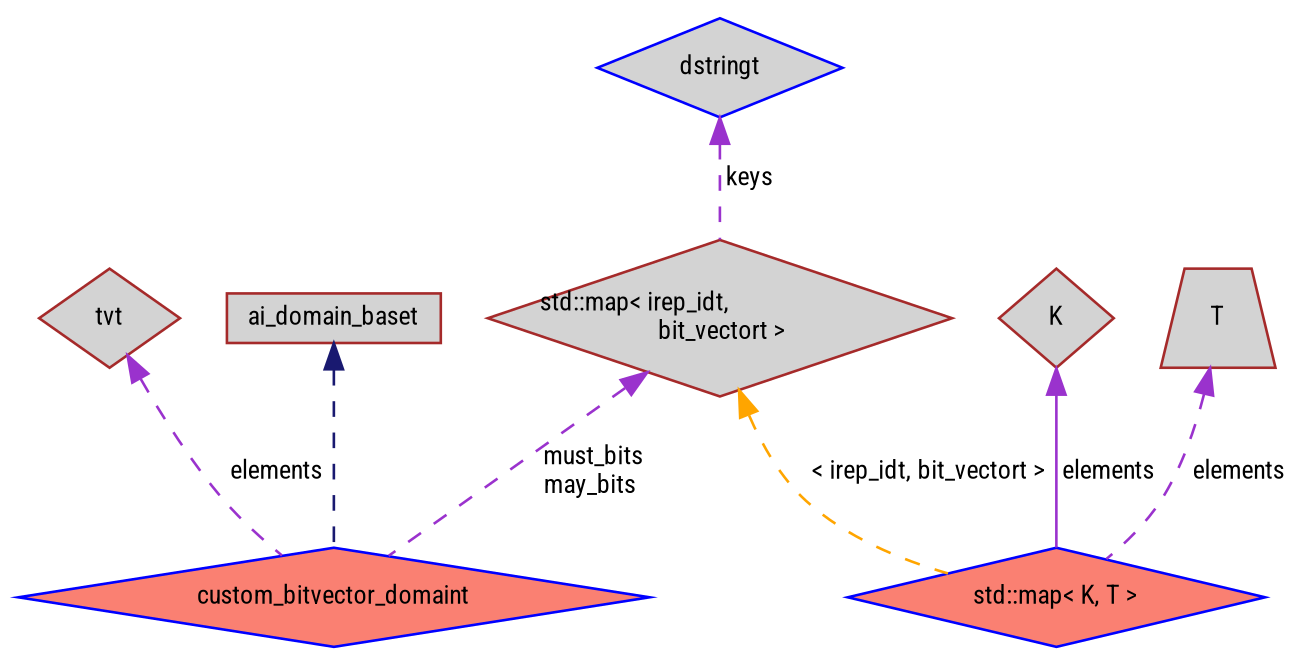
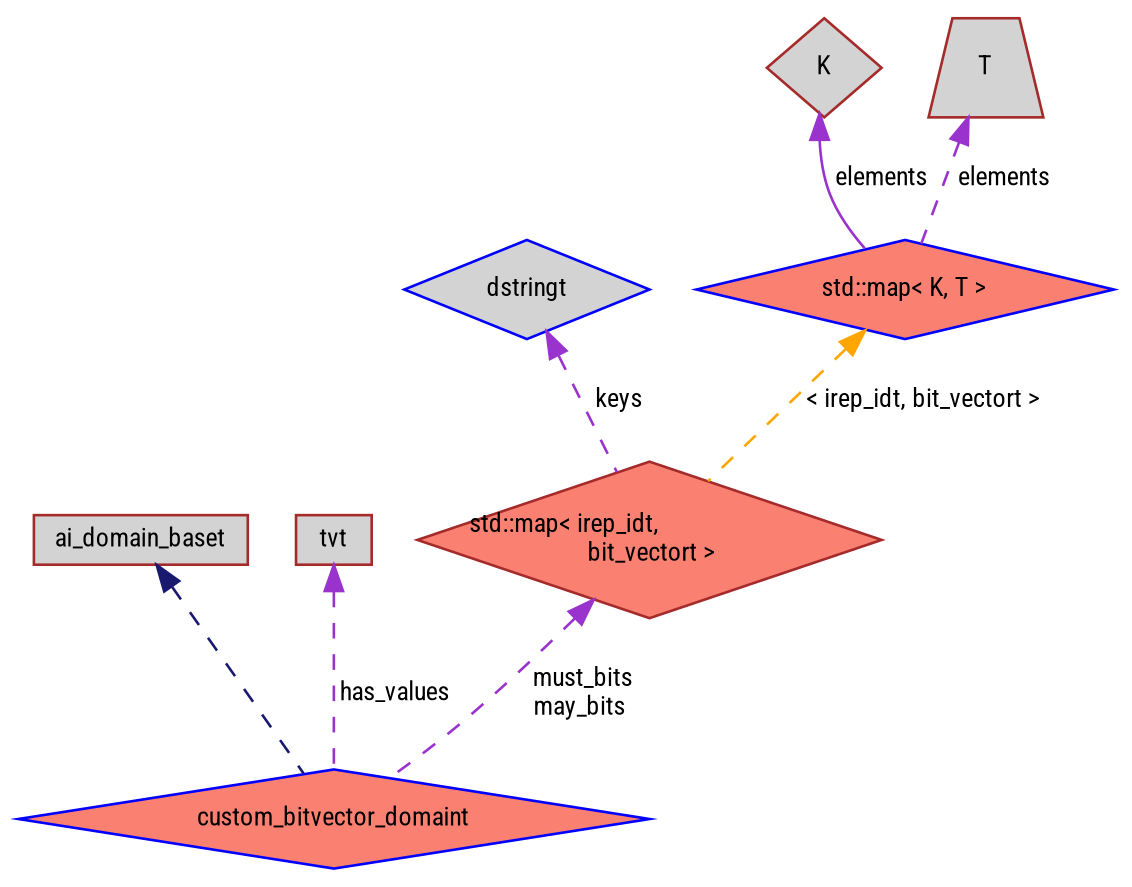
node "tvt": shape diamond -> box
node "std::map< irep_idt, bit_vectort >": fillcolor lightgrey -> salmon
edge "custom_bitvector_domaint" -> "tvt": label " elements" -> " has_values"
edge "std::map< K, T >" -> "std::map< irep_idt, bit_vectort >": reversed
